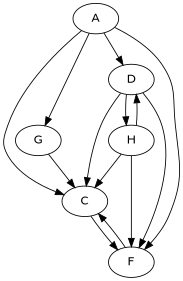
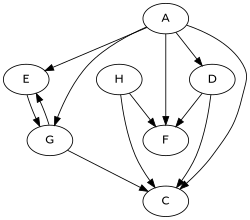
node "E": added
edge "D" -> "H": removed
edge "H" -> "D": removed
edge "C" -> "F": removed
edge "F" -> "C": removed
